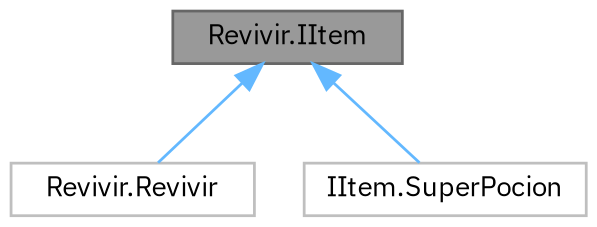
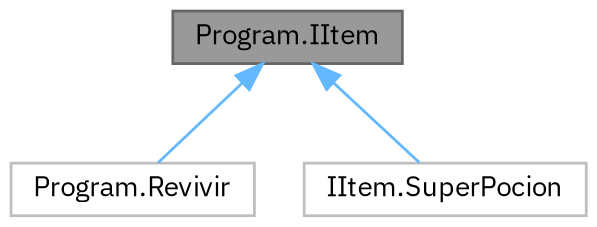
node "Revivir.IItem": label "Revivir.IItem" -> "Program.IItem"
node "Revivir.Revivir": label "Revivir.Revivir" -> "Program.Revivir"
